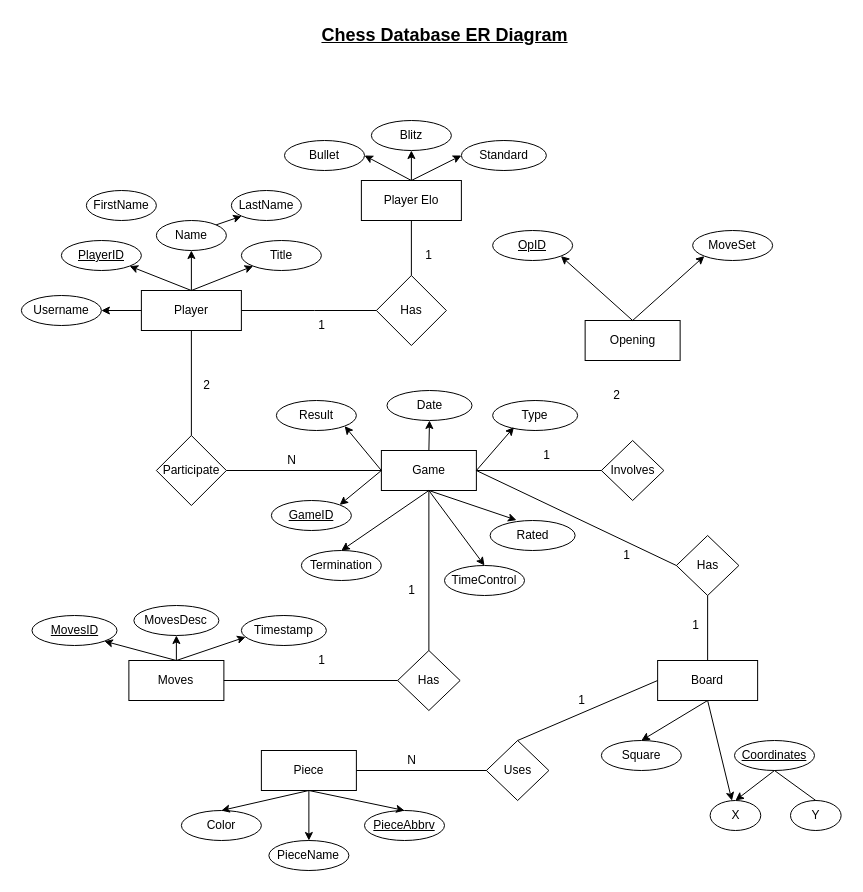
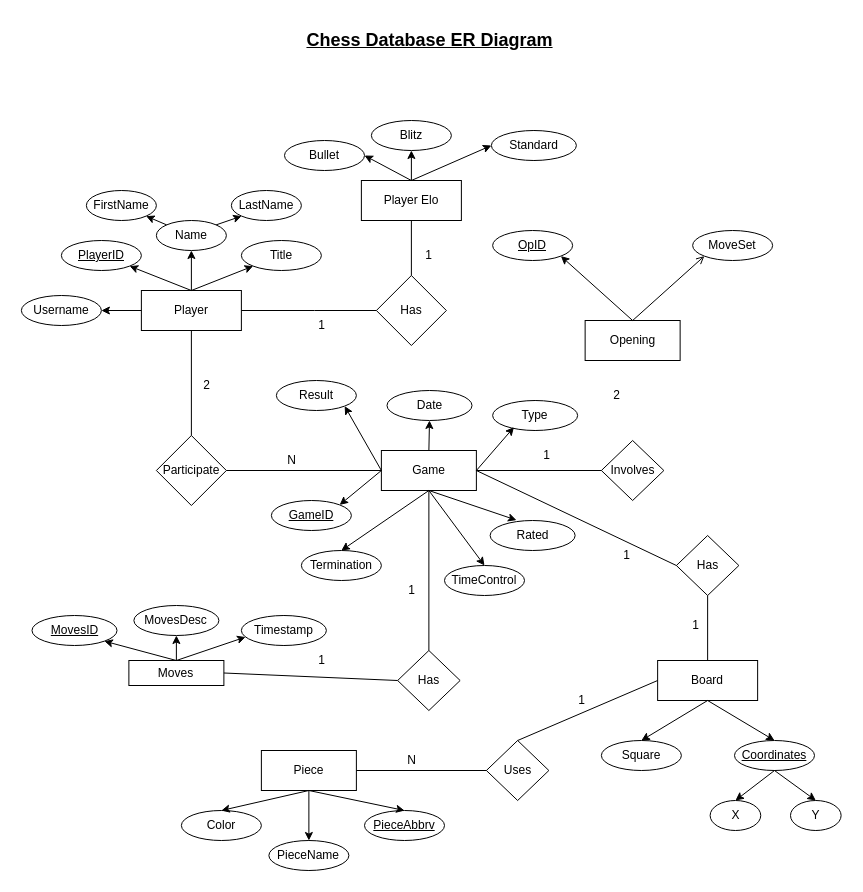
node "Chess Database ER Diagram": moved (445, 36) -> (430, 41)
node "Standard": moved (504, 156) -> (534, 146)
edge "Name" -> "FirstName": added
edge "Opening" -> "MoveSet": arrowhead classic -> open
node "Result": moved (316, 416) -> (316, 396)
node "Moves": size 95x40 -> 95x25
edge "Board" -> "X": now "Board" -> "Coordinates"
edge "Coordinates" -- "Y": arrowhead none -> classic
